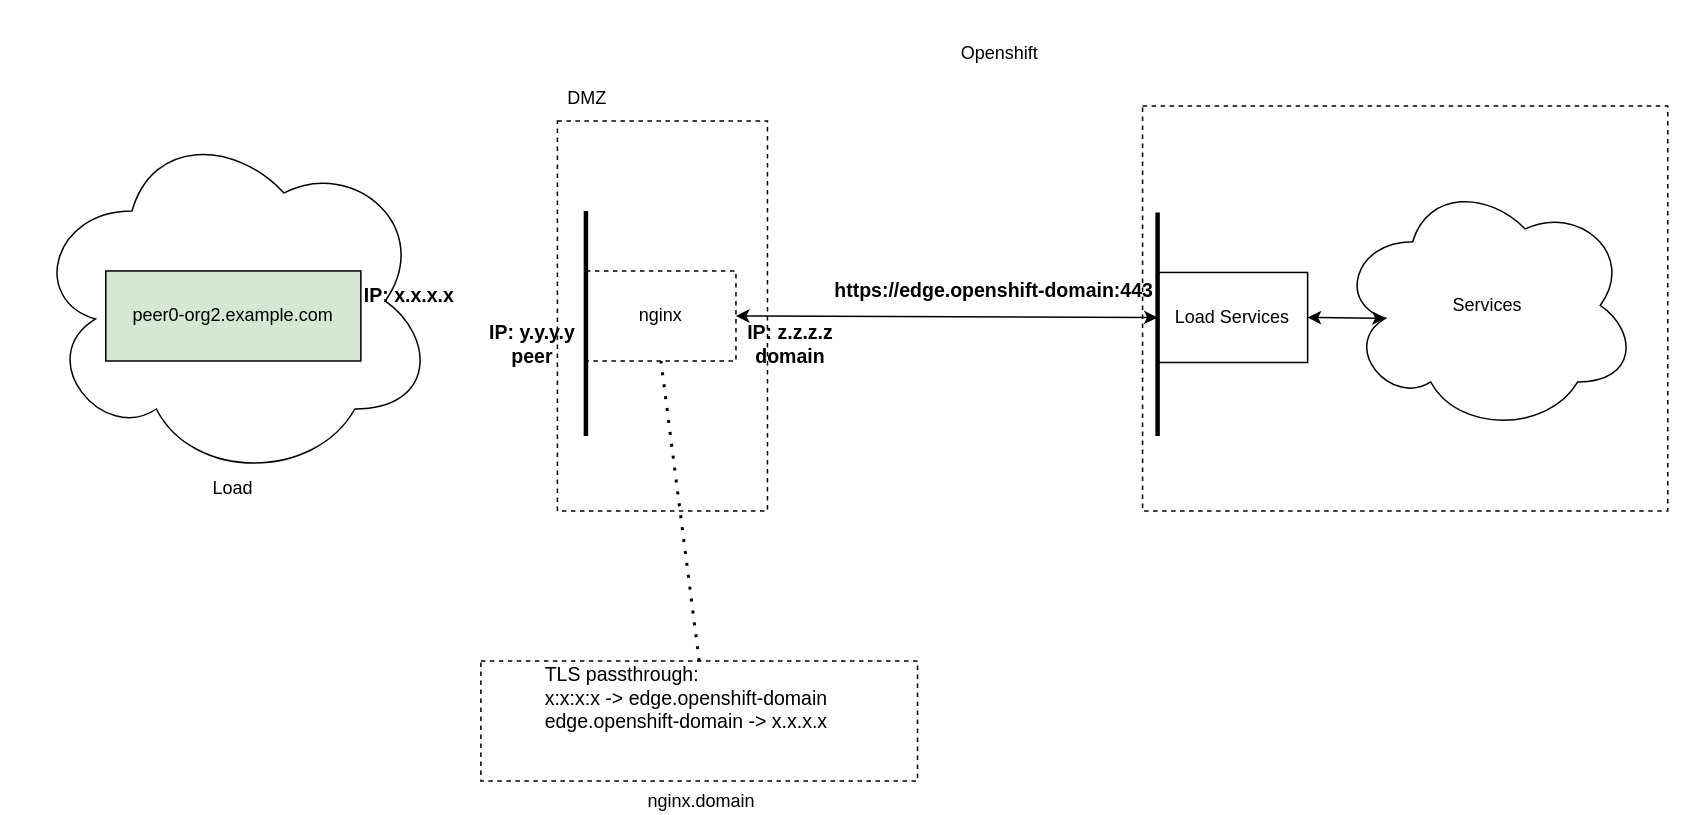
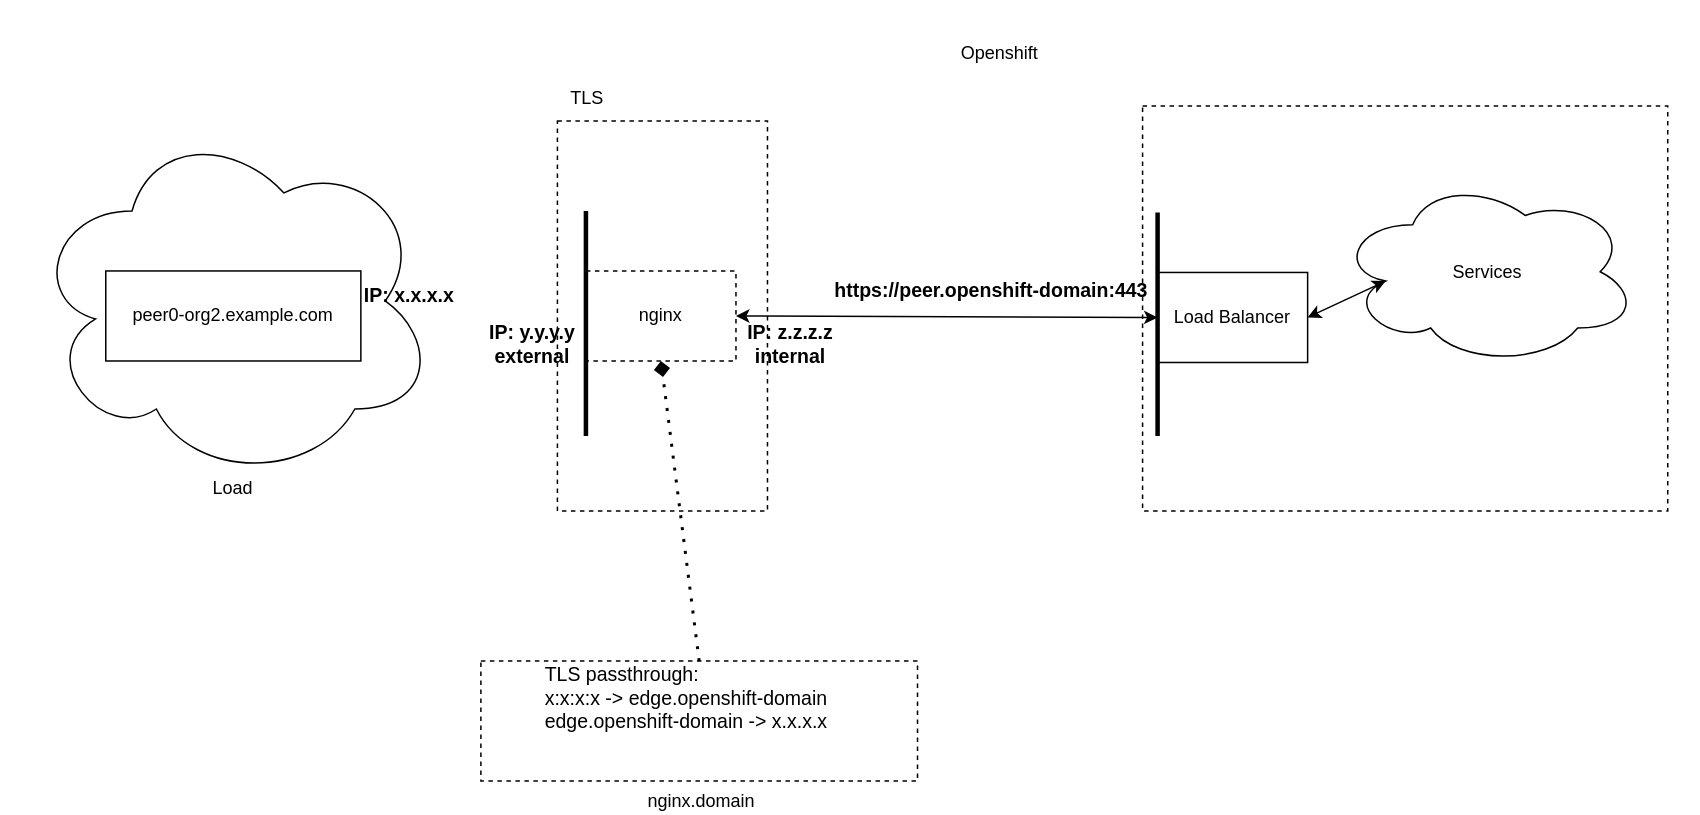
node "DMZ": label "DMZ" -> "TLS"
node "https://edge.openshift-domain:443": label "https://edge.openshift-domain:443" -> "https://peer.openshift-domain:443"
node "Services": size 300x255 -> 300x188
node "peer0-org2.example.com": fillcolor #d5e8d4 -> #ffffff
node "Load Services": label "Load Services" -> "Load Balancer"
node "IP: y.y.y.y peer": label "IP: y.y.y.y peer" -> "IP: y.y.y.y external"
node "IP: z.z.z.z domain": label "IP: z.z.z.z domain" -> "IP: z.z.z.z internal"
edge "nginx" -- "nginx.domain": arrowhead none -> diamond
